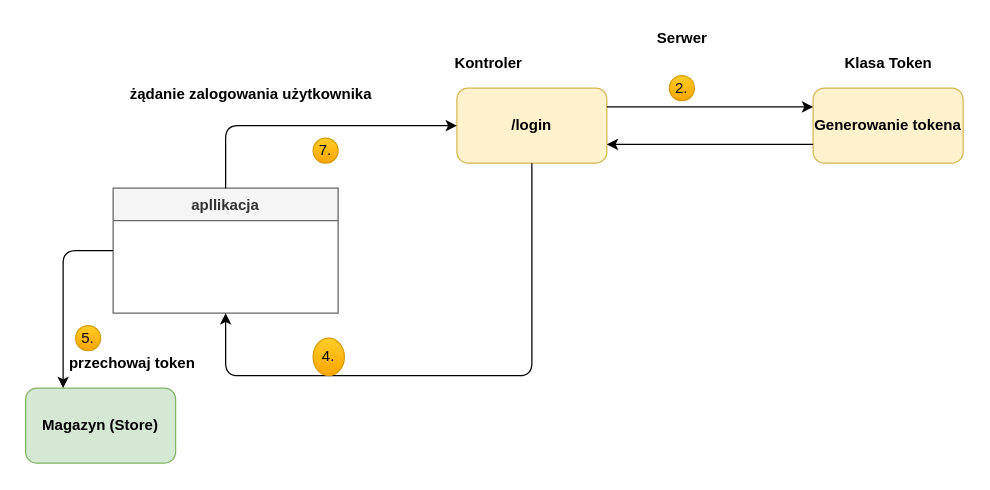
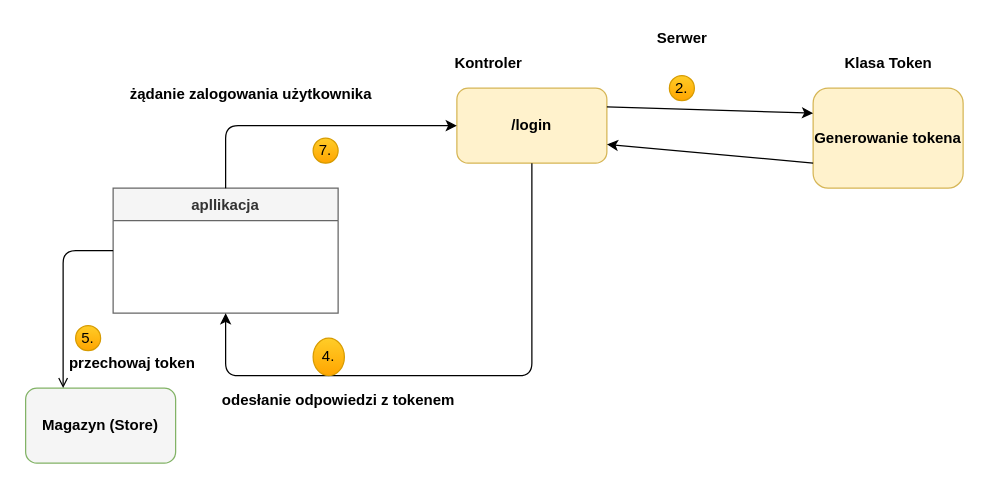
node "Generowanie tokena": size 150x75 -> 150x100
edge "apllikacja" -> "Magazyn (Store)": arrowhead classic -> open
node "odesłanie odpowiedzi z tokenem": added
node "Magazyn (Store)": fillcolor #d5e8d4 -> #f5f5f5
